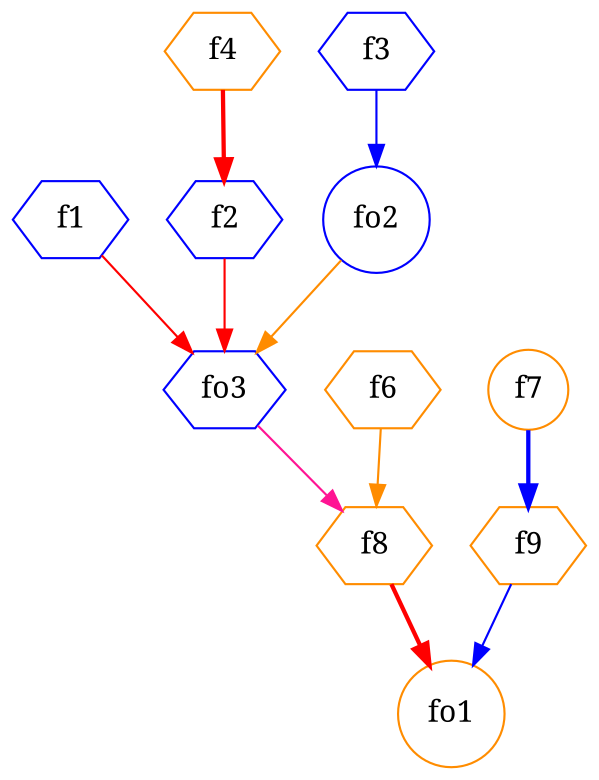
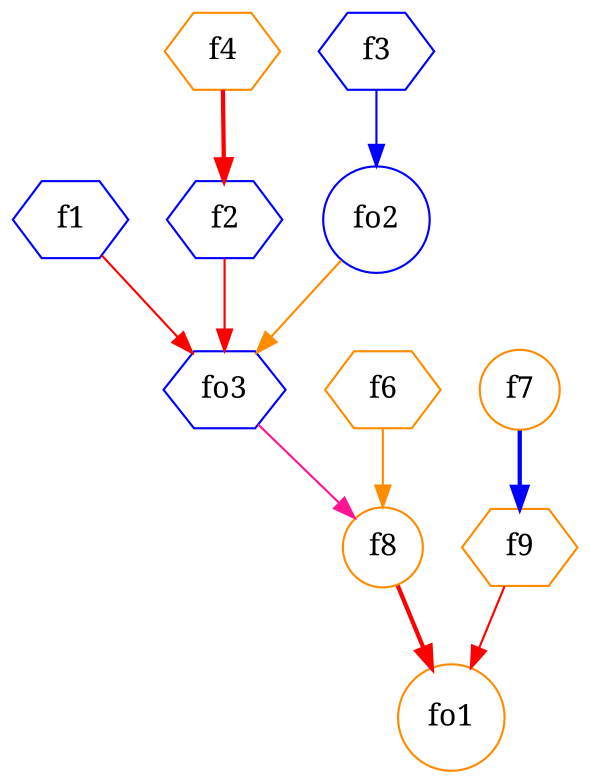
node "f8": shape hexagon -> circle
edge "f9" -> "fo1": color blue -> red
